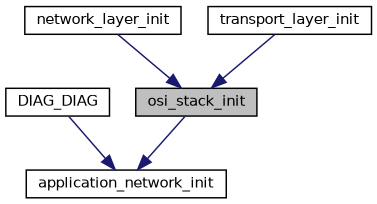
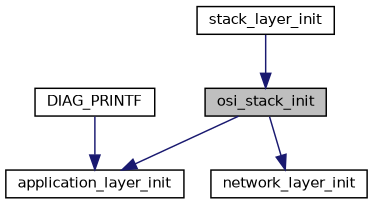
node "transport_layer_init": label "transport_layer_init" -> "stack_layer_init"
edge "network_layer_init" -> "osi_stack_init": reversed
node "DIAG_DIAG": label "DIAG_DIAG" -> "DIAG_PRINTF"
node "application_network_init": label "application_network_init" -> "application_layer_init"
